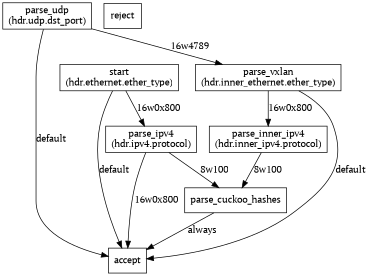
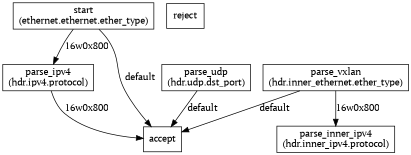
edge "parse_udp (hdr.udp.dst_port)" -> "parse_vxlan (hdr.inner_ethernet.ether_type)": removed, label "16w4789"
node "start (hdr.ethernet.ether_type)": label "start (hdr.ethernet.ether_type)" -> "start (ethernet.ethernet.ether_type)"
node "parse_cuckoo_hashes": removed
